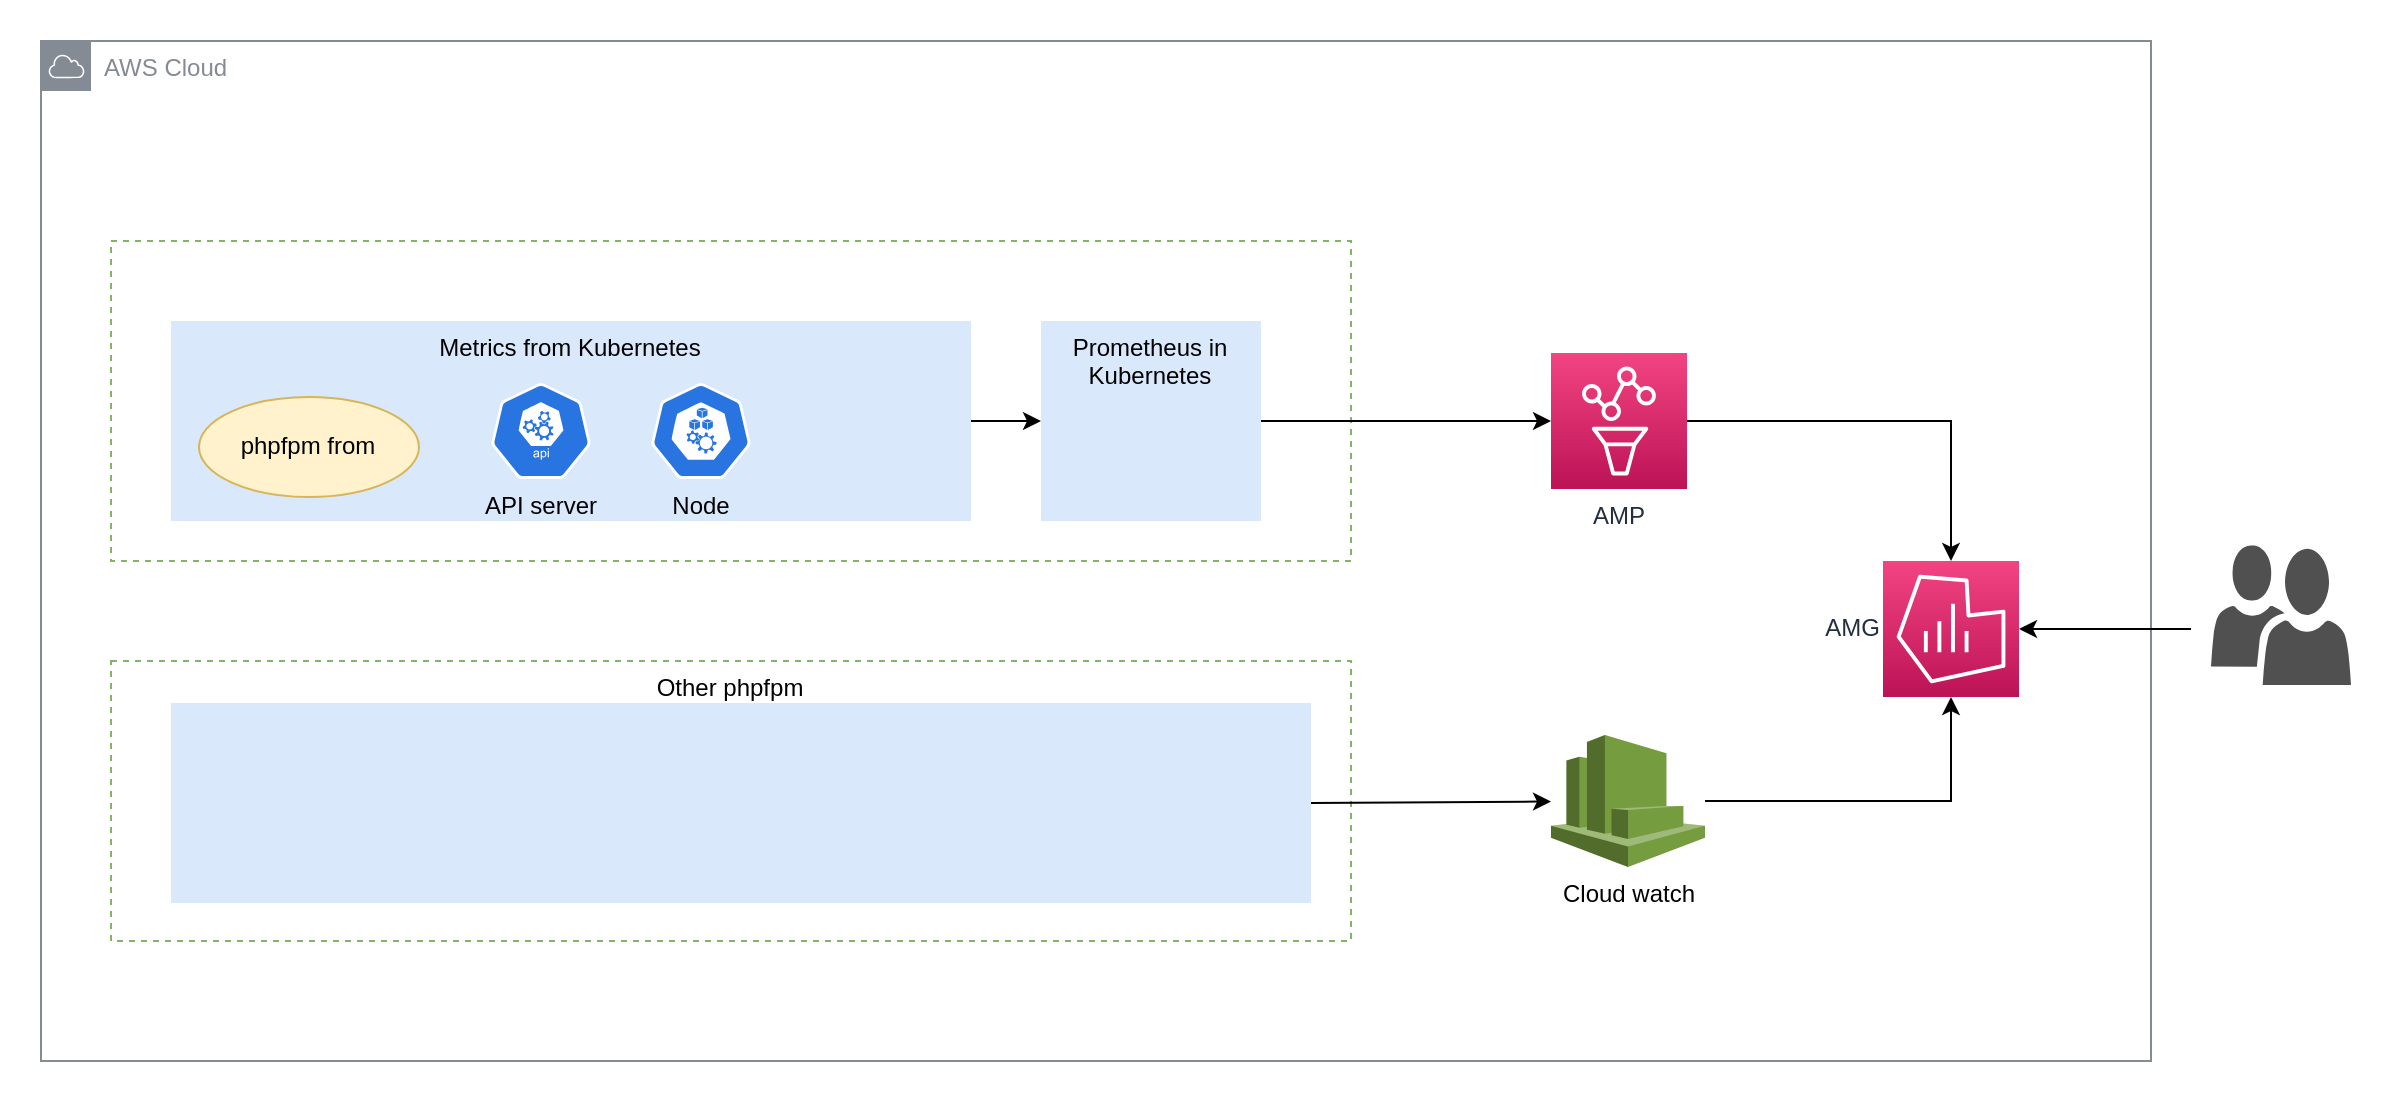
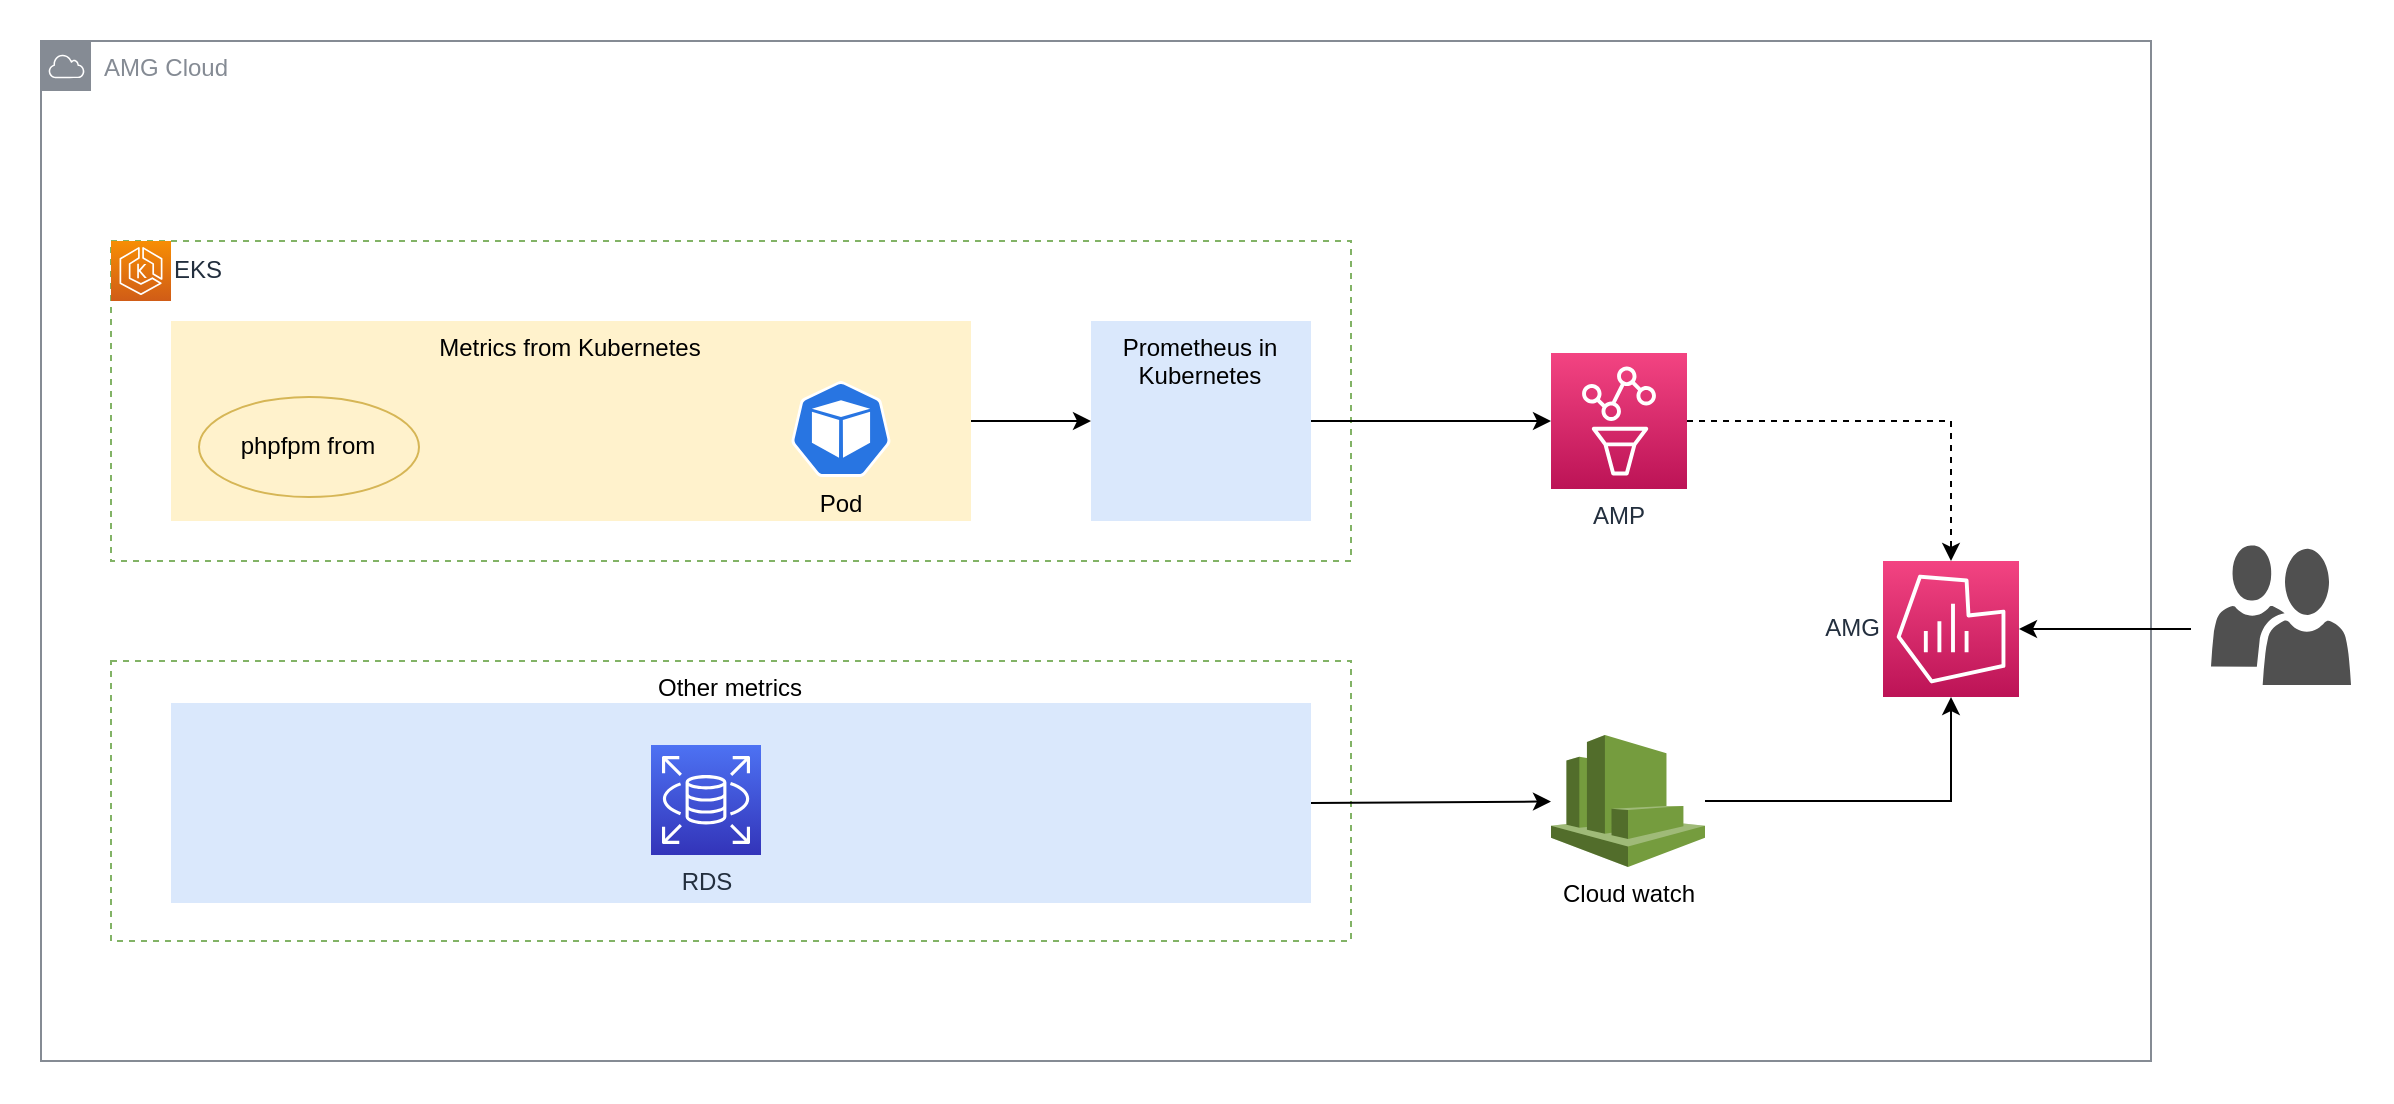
node "AWS Cloud": label "AWS Cloud" -> "AMG Cloud"
node "EKS": added
node "Metrics from Kubernetes": fillcolor #dae8fc -> #fff2cc
node "Prometheus in Kubernetes": moved (1151, 421) -> (1201, 421)
edge "AMP" -> "AMG": style solid -> dashed
node "Pod": added
node "API server": removed
node "Node": removed
node "Other phpfpm": label "Other phpfpm" -> "Other metrics"
node "RDS": added
